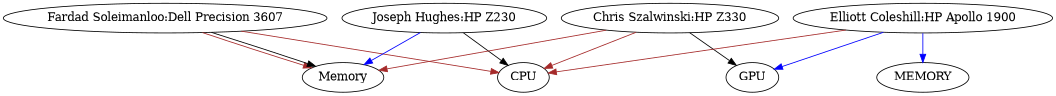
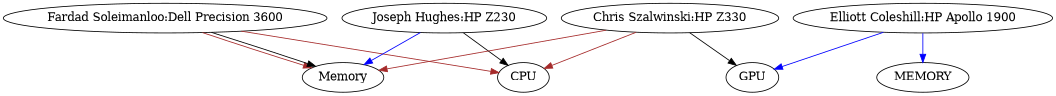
node "Fardad Soleimanloo:Dell Precision 3607": label "Fardad Soleimanloo:Dell Precision 3607" -> "Fardad Soleimanloo:Dell Precision 3600"
edge "Elliott Coleshill:HP Apollo 1900" -> "CPU": removed
